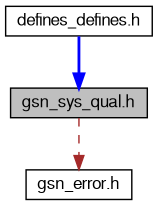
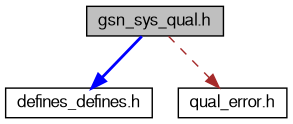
edge "defines_defines.h" -> "gsn_sys_qual.h": reversed
node "gsn_error.h": label "gsn_error.h" -> "qual_error.h"
